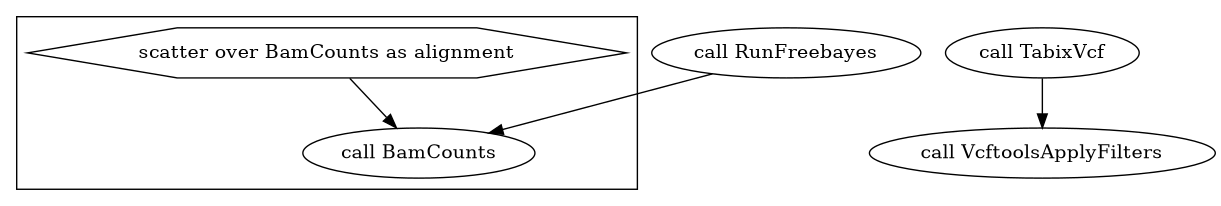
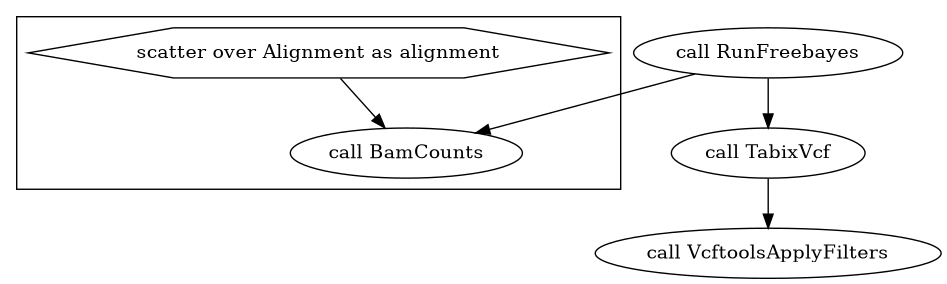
node "scatter over BamCounts as alignment": label "scatter over BamCounts as alignment" -> "scatter over Alignment as alignment"
edge "call RunFreebayes" -> "call TabixVcf": added
